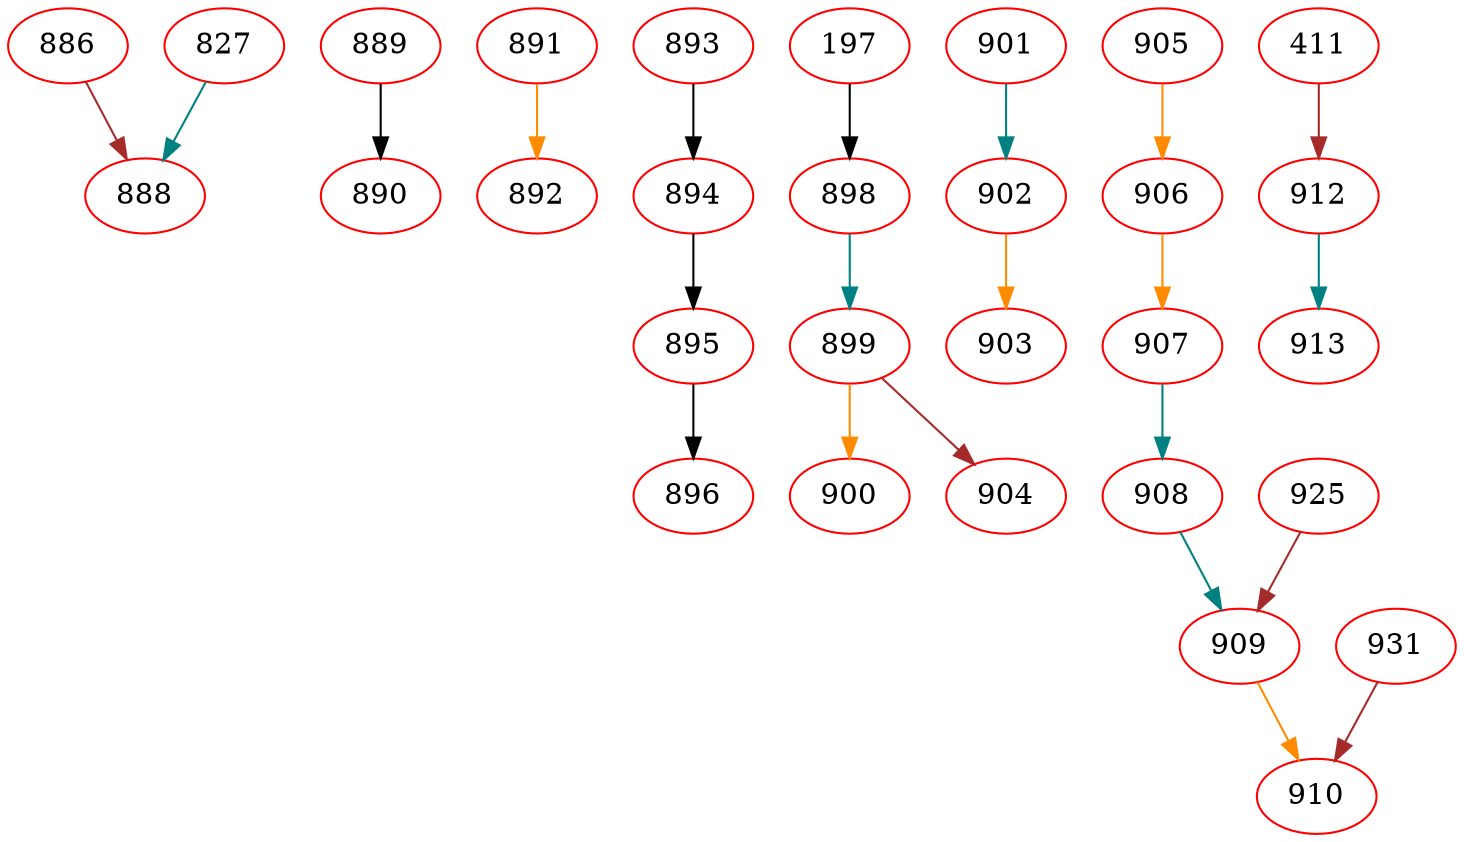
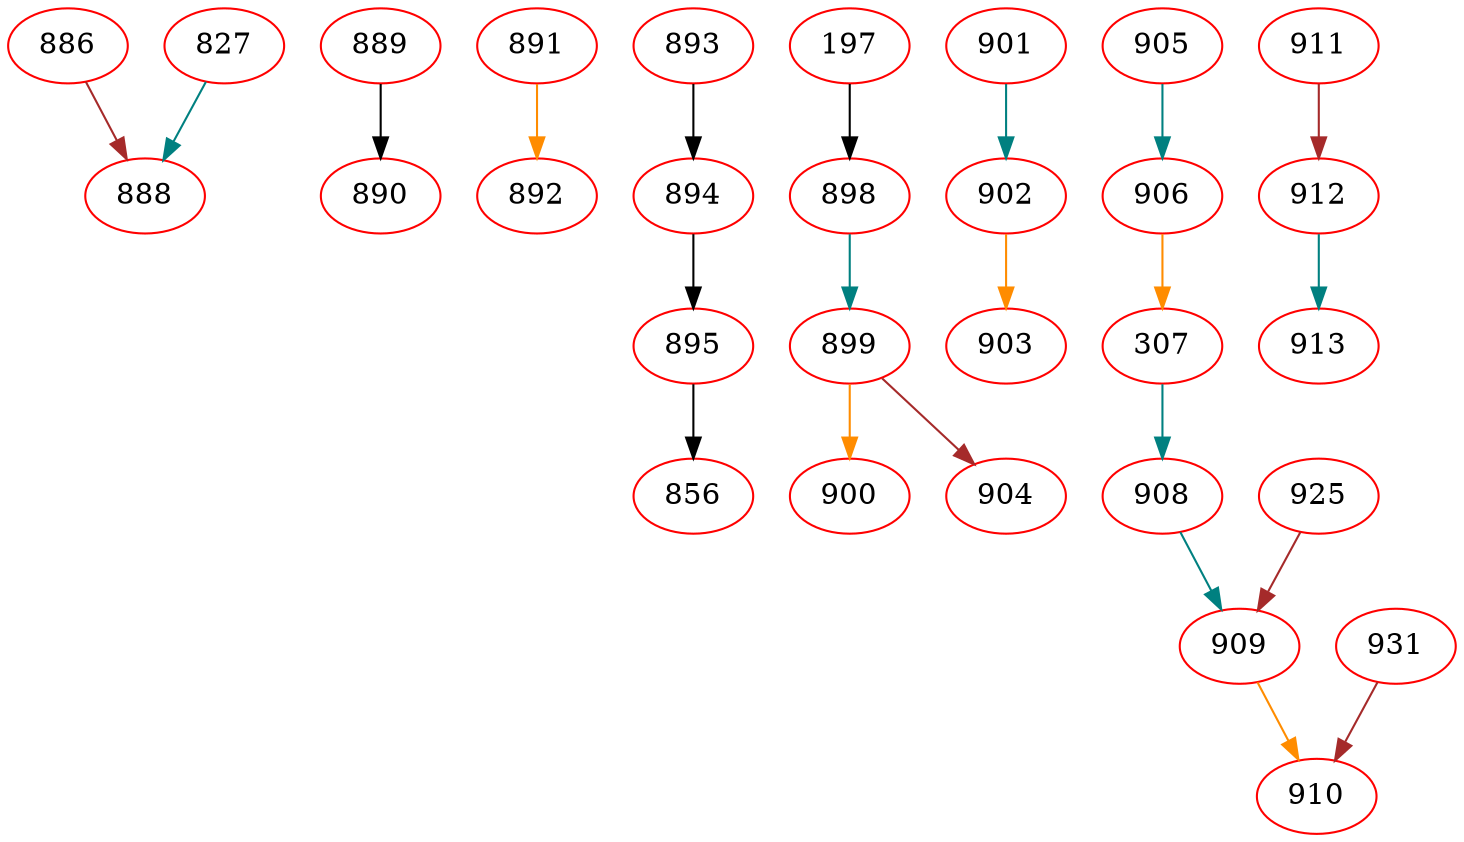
node "411": label "411" -> "911"
edge "905" -> "906": color darkorange -> teal
node "907": label "907" -> "307"
node "896": label "896" -> "856"
